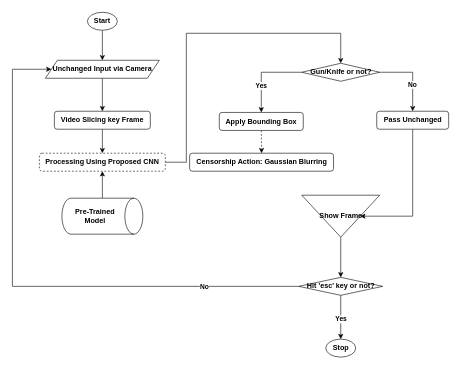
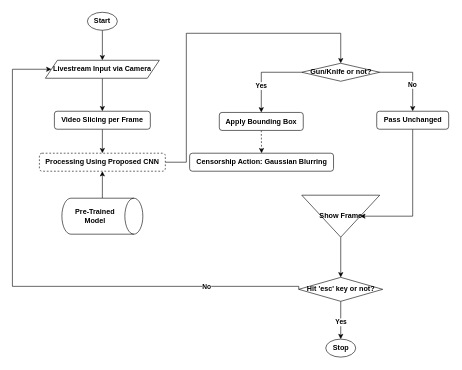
node "Unchanged Input via Camera": label "Unchanged Input via Camera" -> "Livestream Input via Camera"
node "Video Slicing key Frame": label "Video Slicing key Frame" -> "Video Slicing per Frame"
node "Hit 'esc' key or not?": size 84x18 -> 84x24
